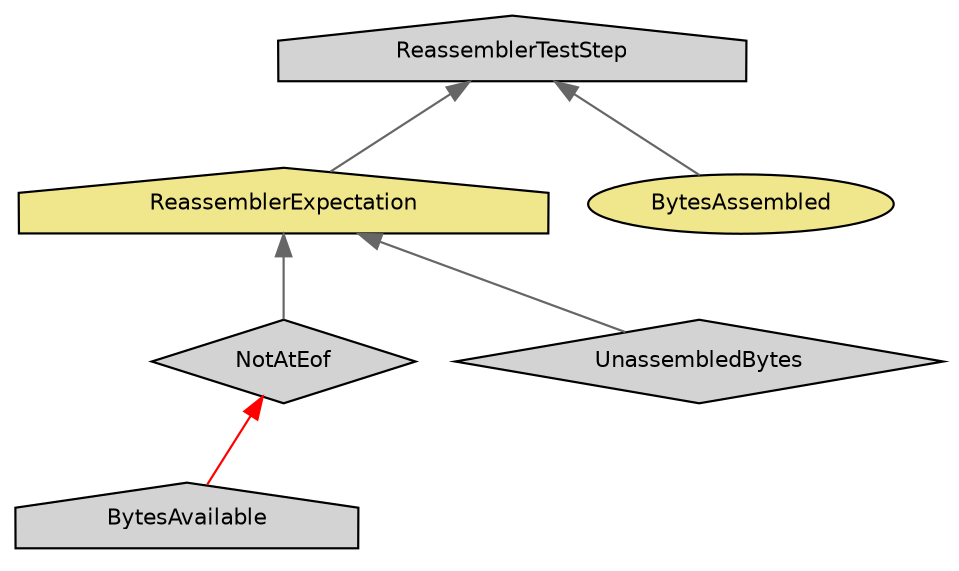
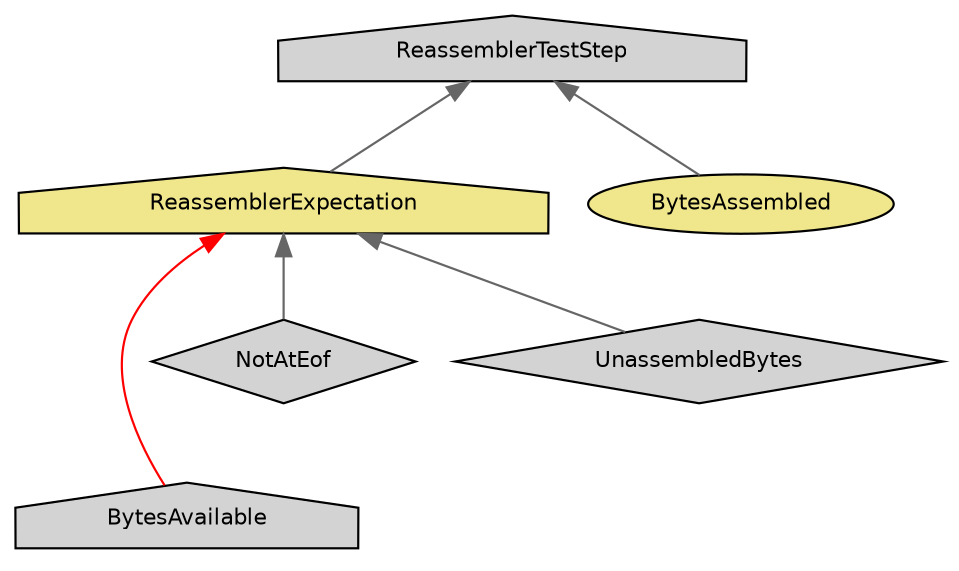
edge "BytesAvailable" -> "NotAtEof": now "BytesAvailable" -> "ReassemblerExpectation"
